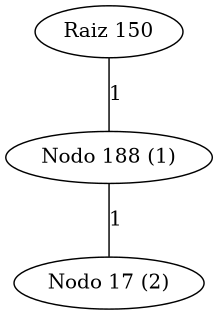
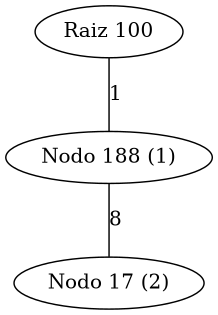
node "Raiz 150": label "Raiz 150" -> "Raiz 100"
edge "Nodo 188 (1)" -- "Nodo 17 (2)": label "1" -> "8"
